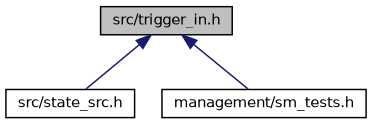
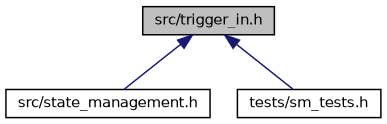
node "src/state_src.h": label "src/state_src.h" -> "src/state_management.h"
node "management/sm_tests.h": label "management/sm_tests.h" -> "tests/sm_tests.h"
